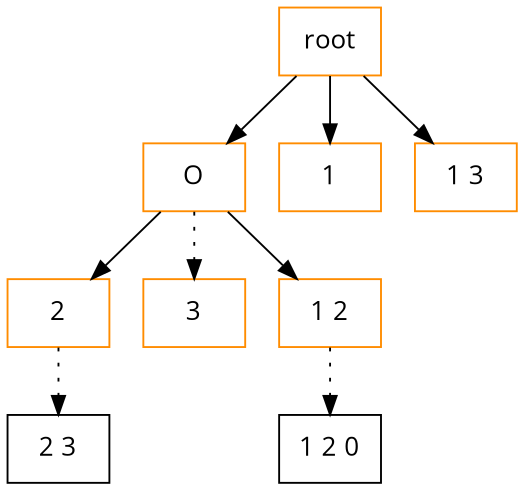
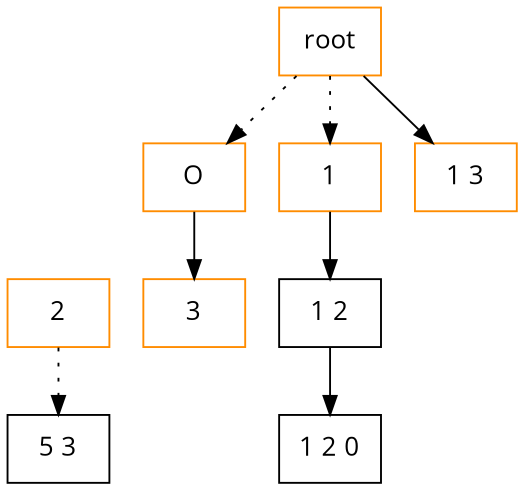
edge "root" -> "1": style solid -> dotted
edge "root" -> "O": style solid -> dotted
edge "O" -> "3": style dotted -> solid
edge "O" -> "2": removed
edge "O" -> "1 2": now "1" -> "1 2"
node "1 2": color darkorange -> black
edge "1 2" -> "1 2 0": style dotted -> solid
node "2 3": label "2 3" -> "5 3"
